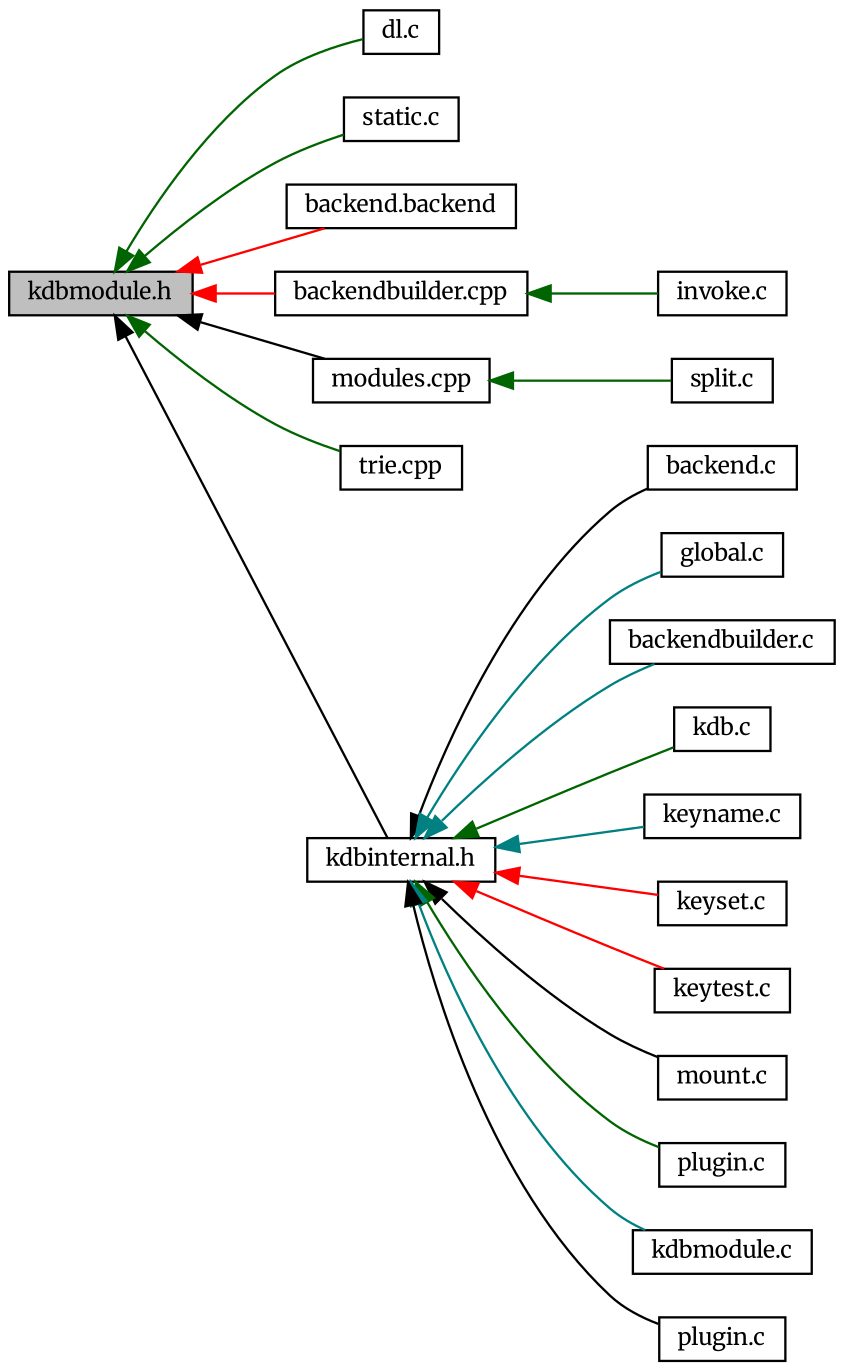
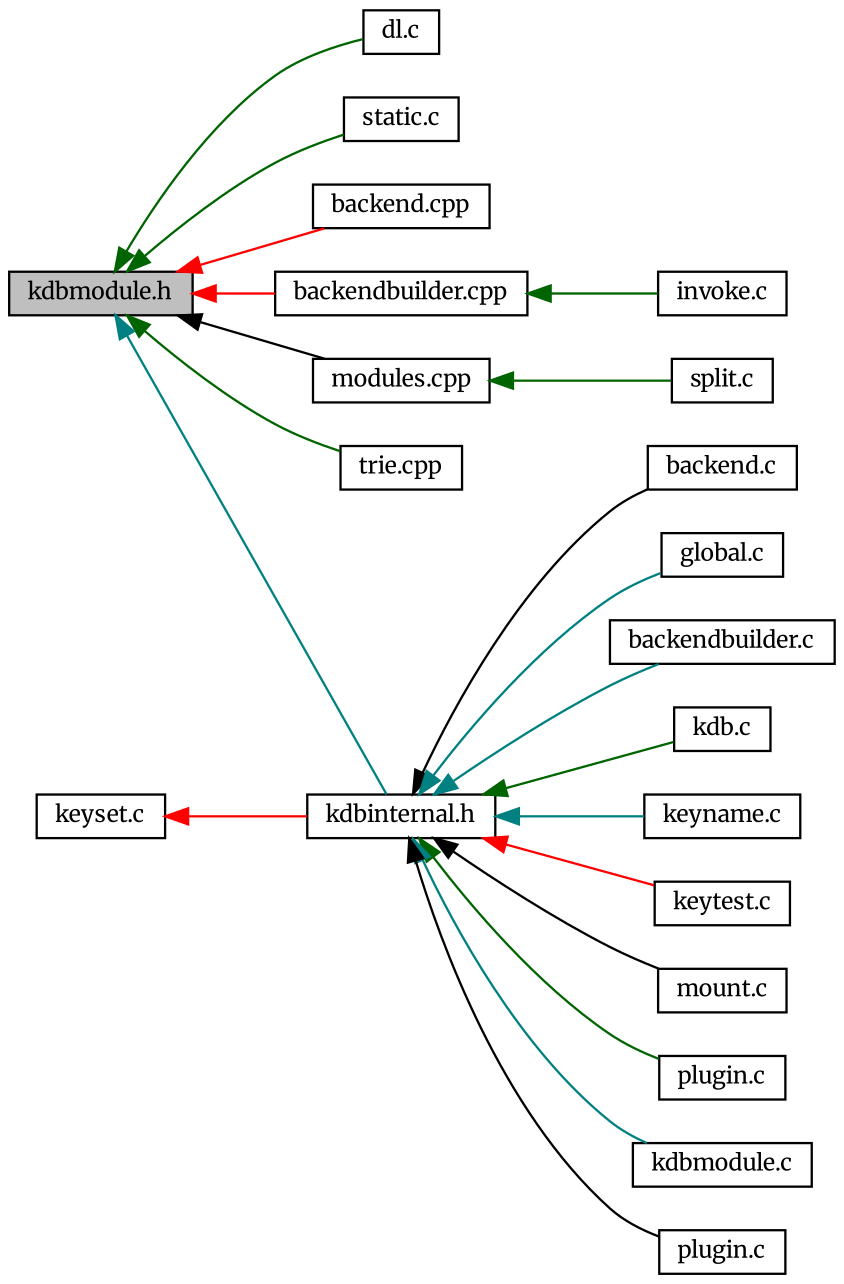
node "backend.backend": label "backend.backend" -> "backend.cpp"
edge "kdbinternal.h" -> "kdbmodule.h": color black -> teal
edge "keyset.c" -> "kdbinternal.h": reversed
